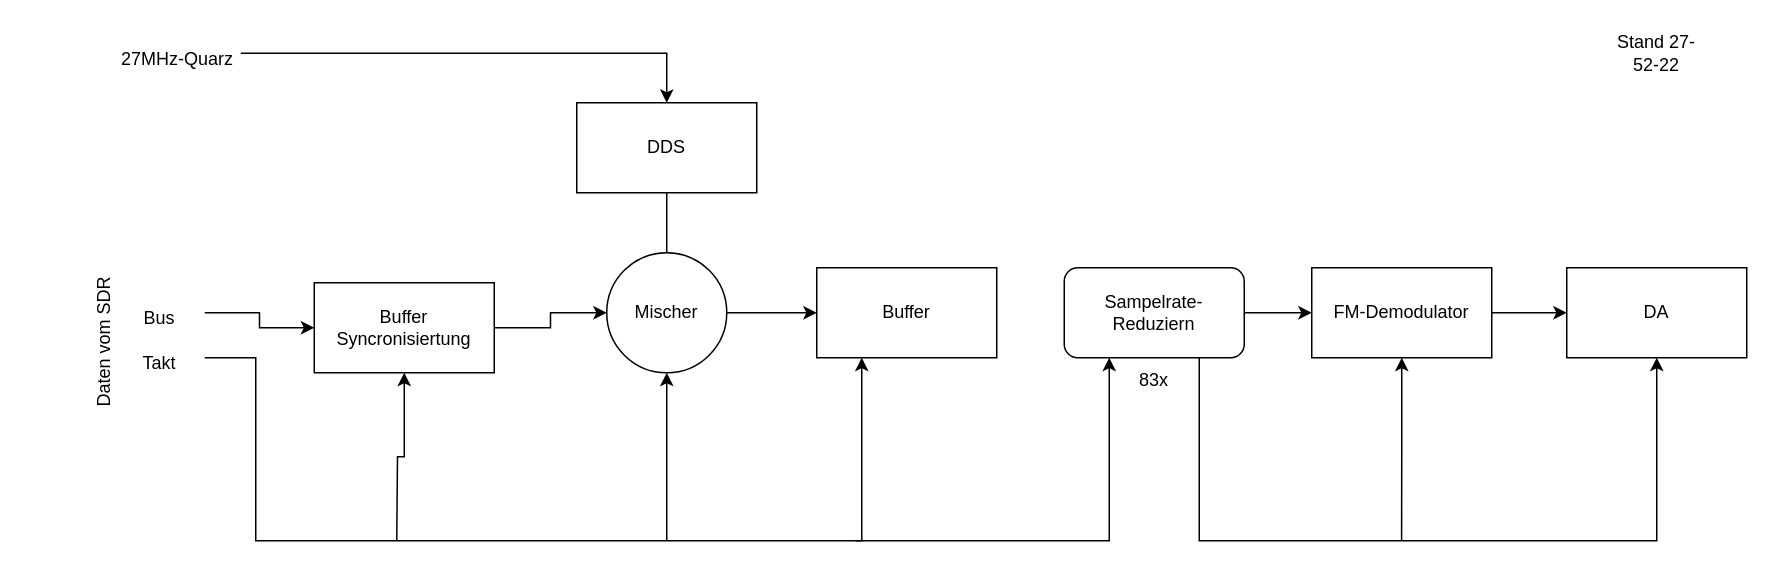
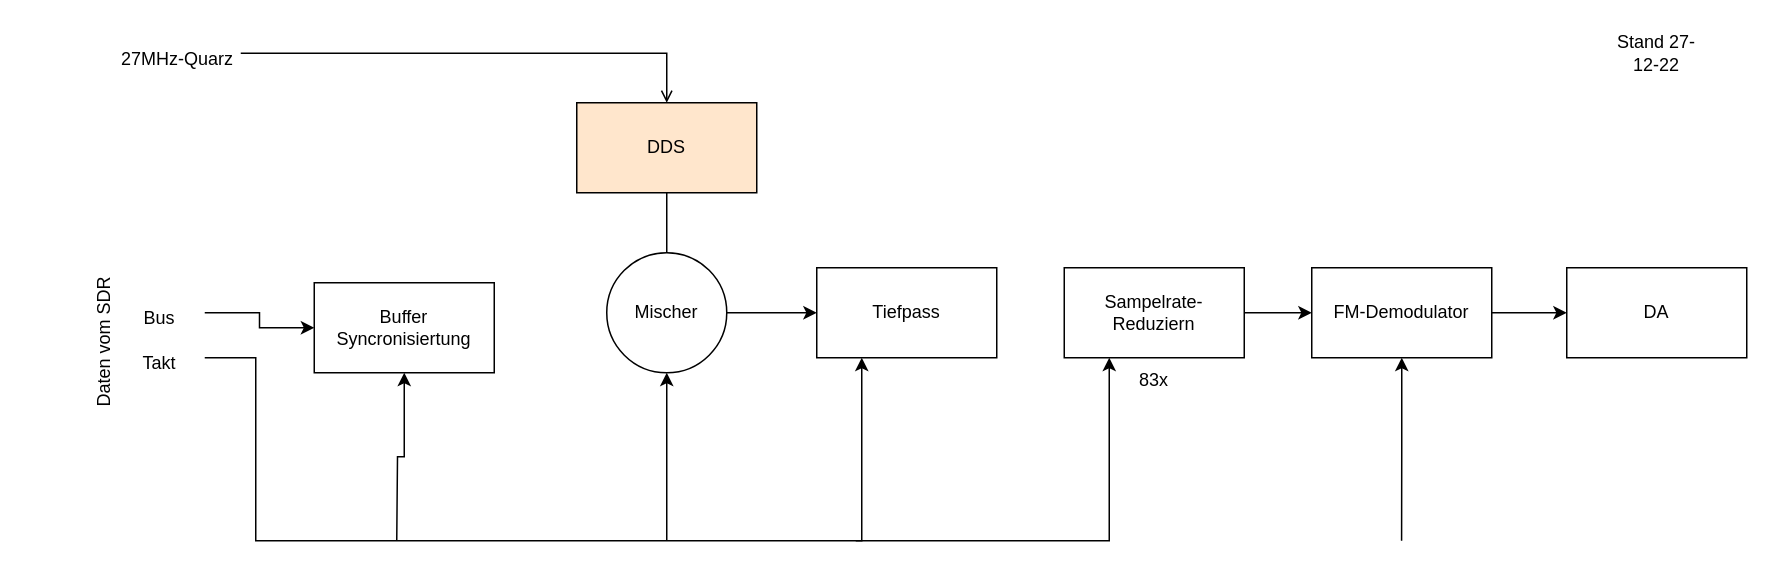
node "Stand 27-52-22": label "Stand 27-52-22" -> "Stand 27-12-22"
edge "27MHz-Quarz" -> "DDS": arrowhead classic -> open
node "DDS": fillcolor #ffffff -> #ffe6cc
node "Buffer": label "Buffer" -> "Tiefpass"
node "Sampelrate-Reduziern": shape rounded rectangle -> rectangle
edge "Buffer Syncronisiertung" -> "Mischer": removed
edge "Sampelrate-Reduziern" -> "DA": removed
